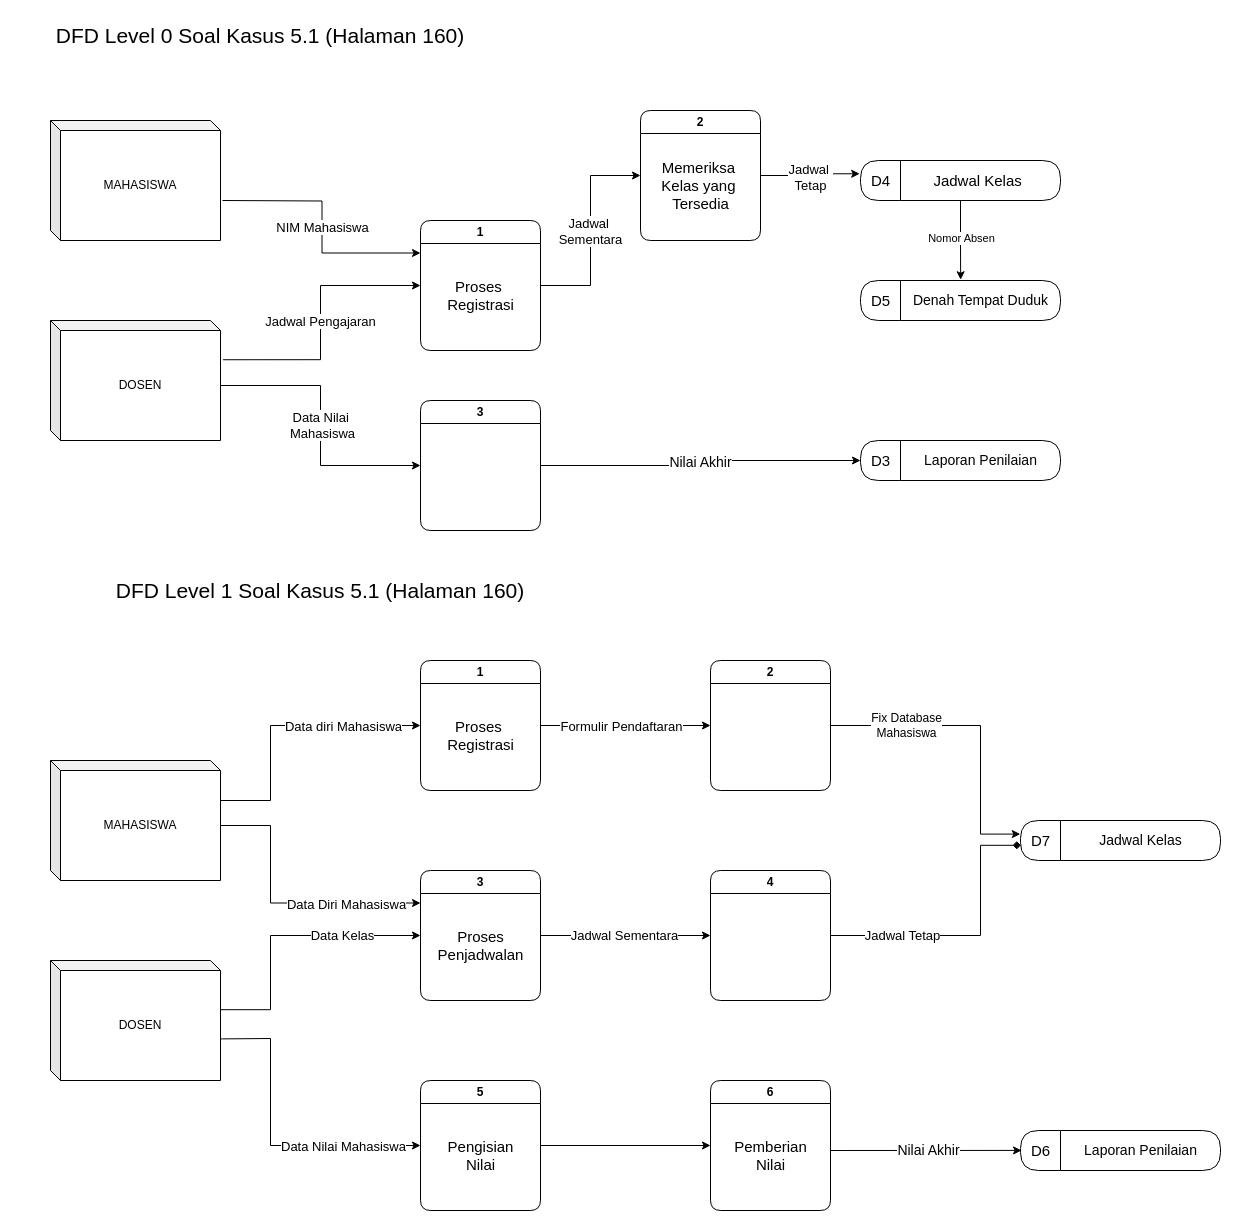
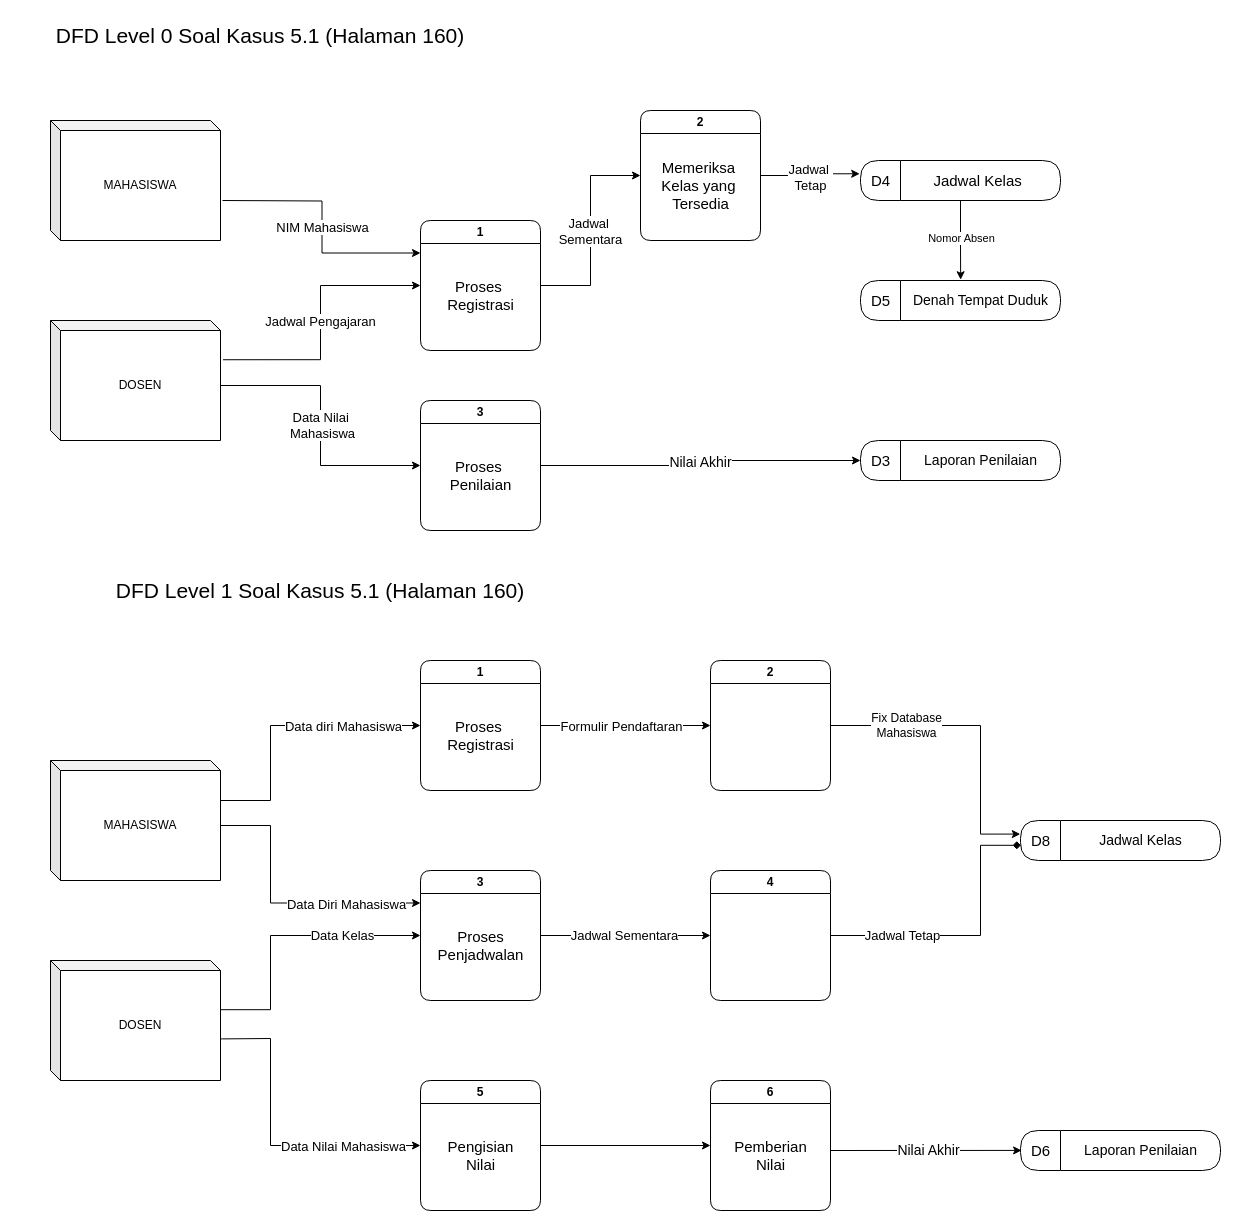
node "Proses Penilaian": added
node "D7": label "D7" -> "D8"
